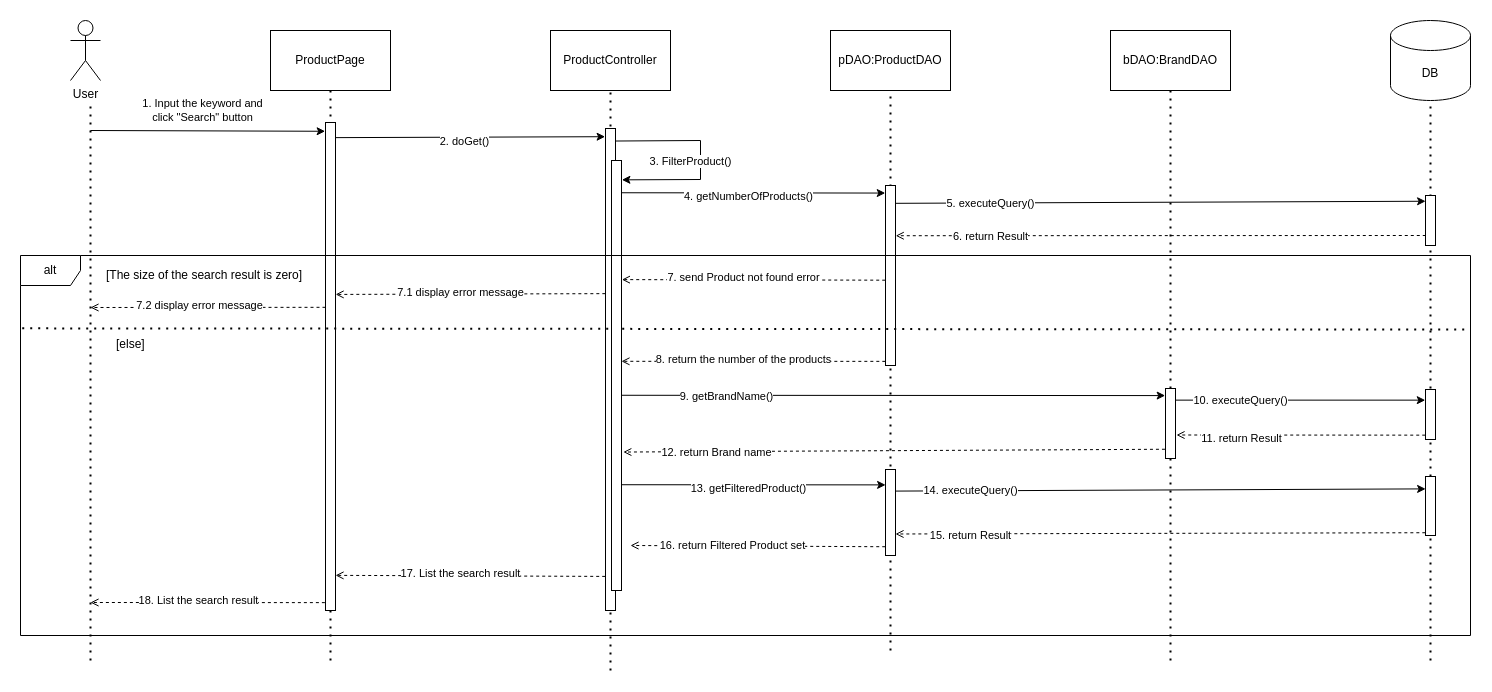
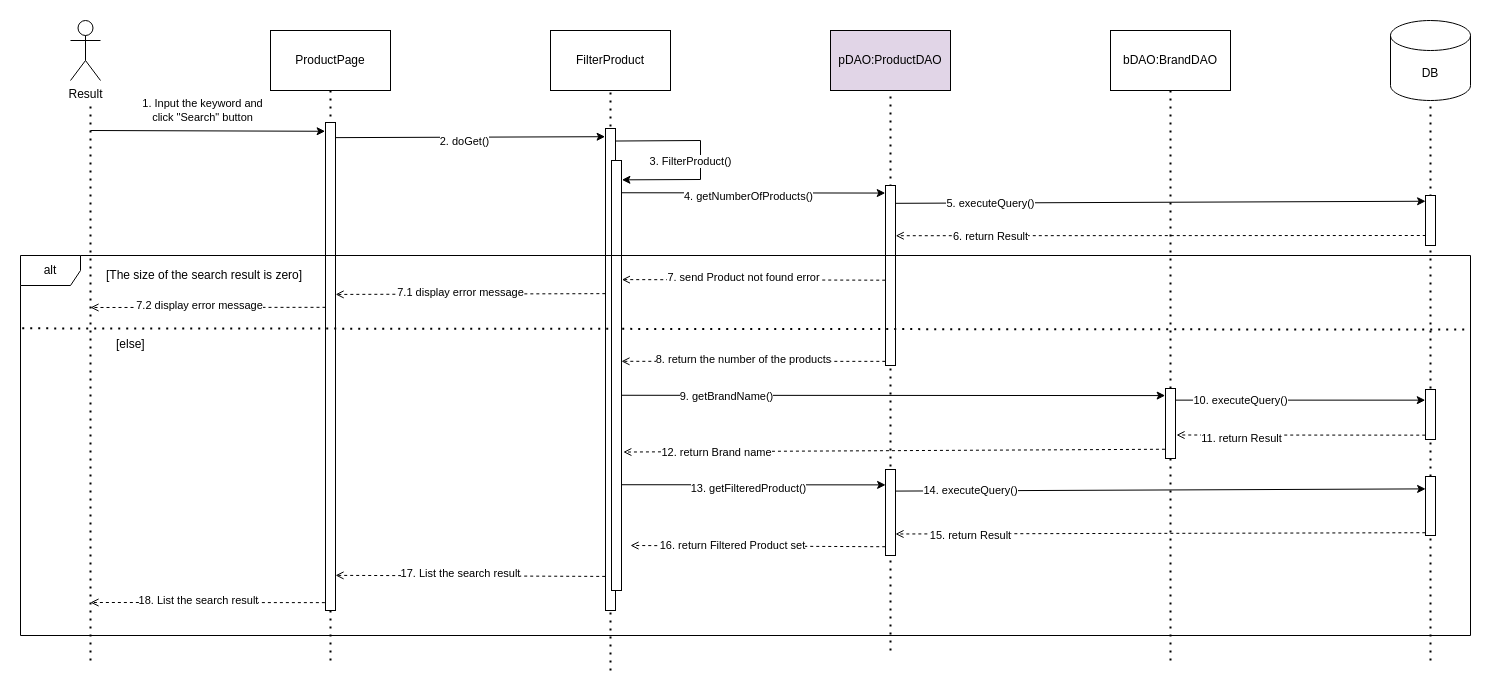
node "ProductController": label "ProductController" -> "FilterProduct"
node "pDAO:ProductDAO": fillcolor #ffffff -> #e1d5e7
node "User": label "User" -> "Result"
